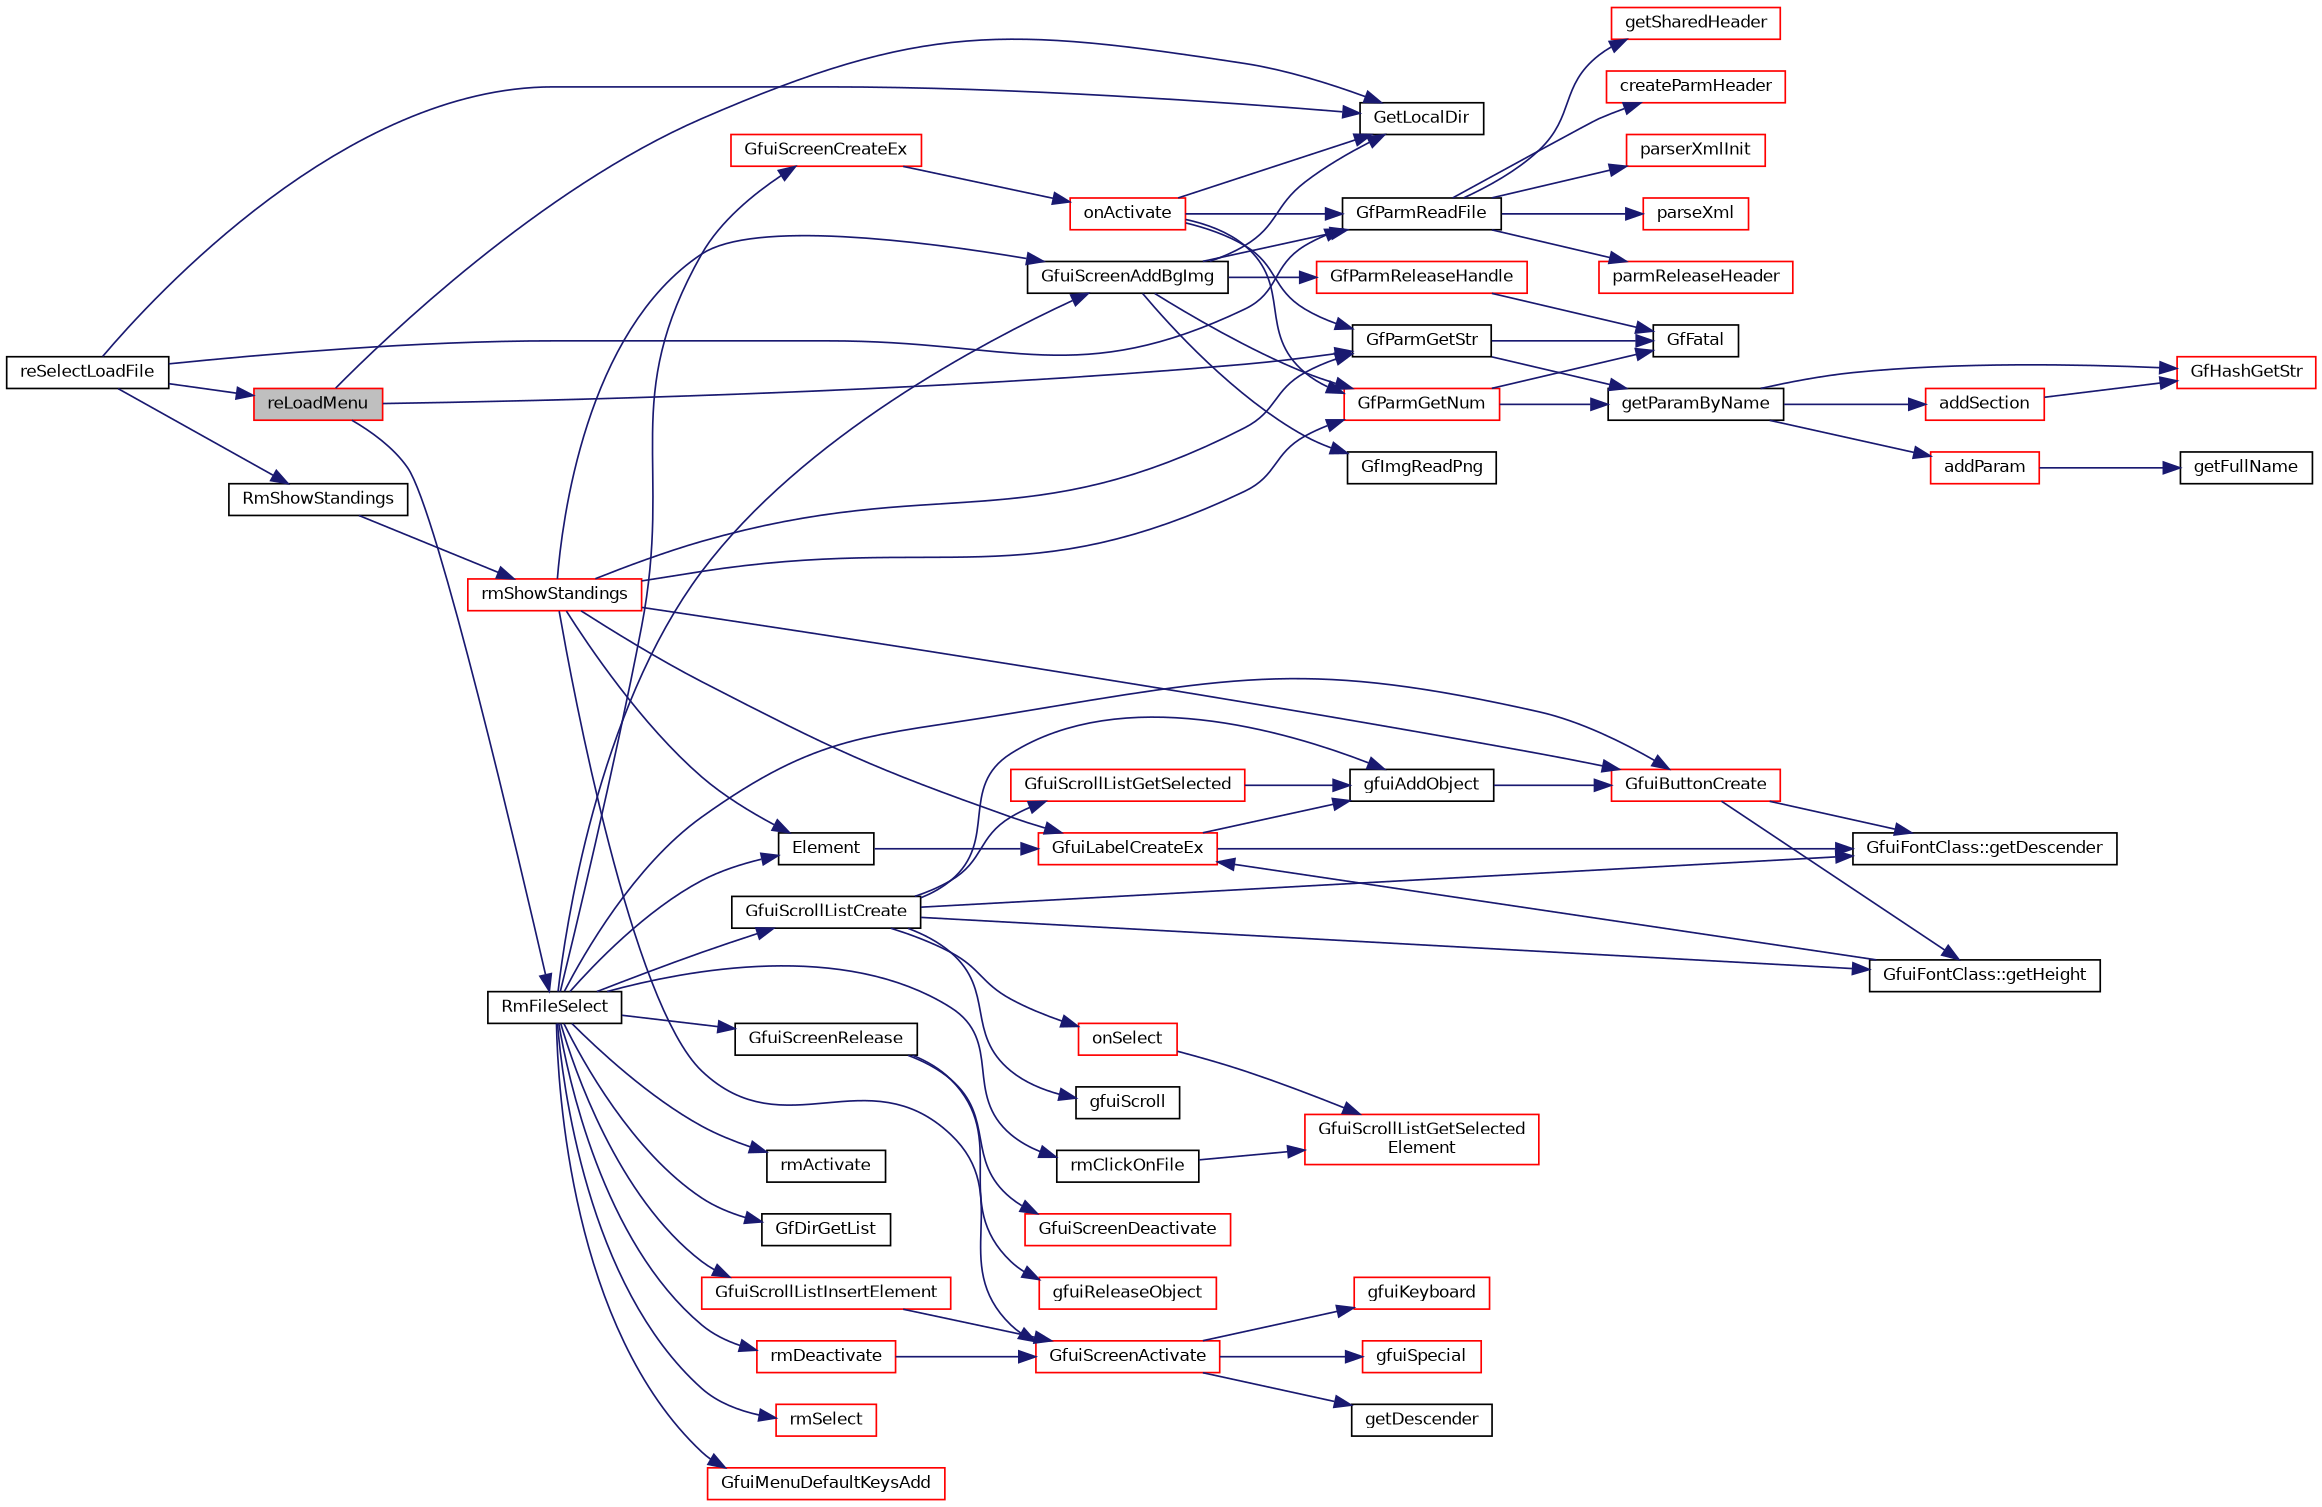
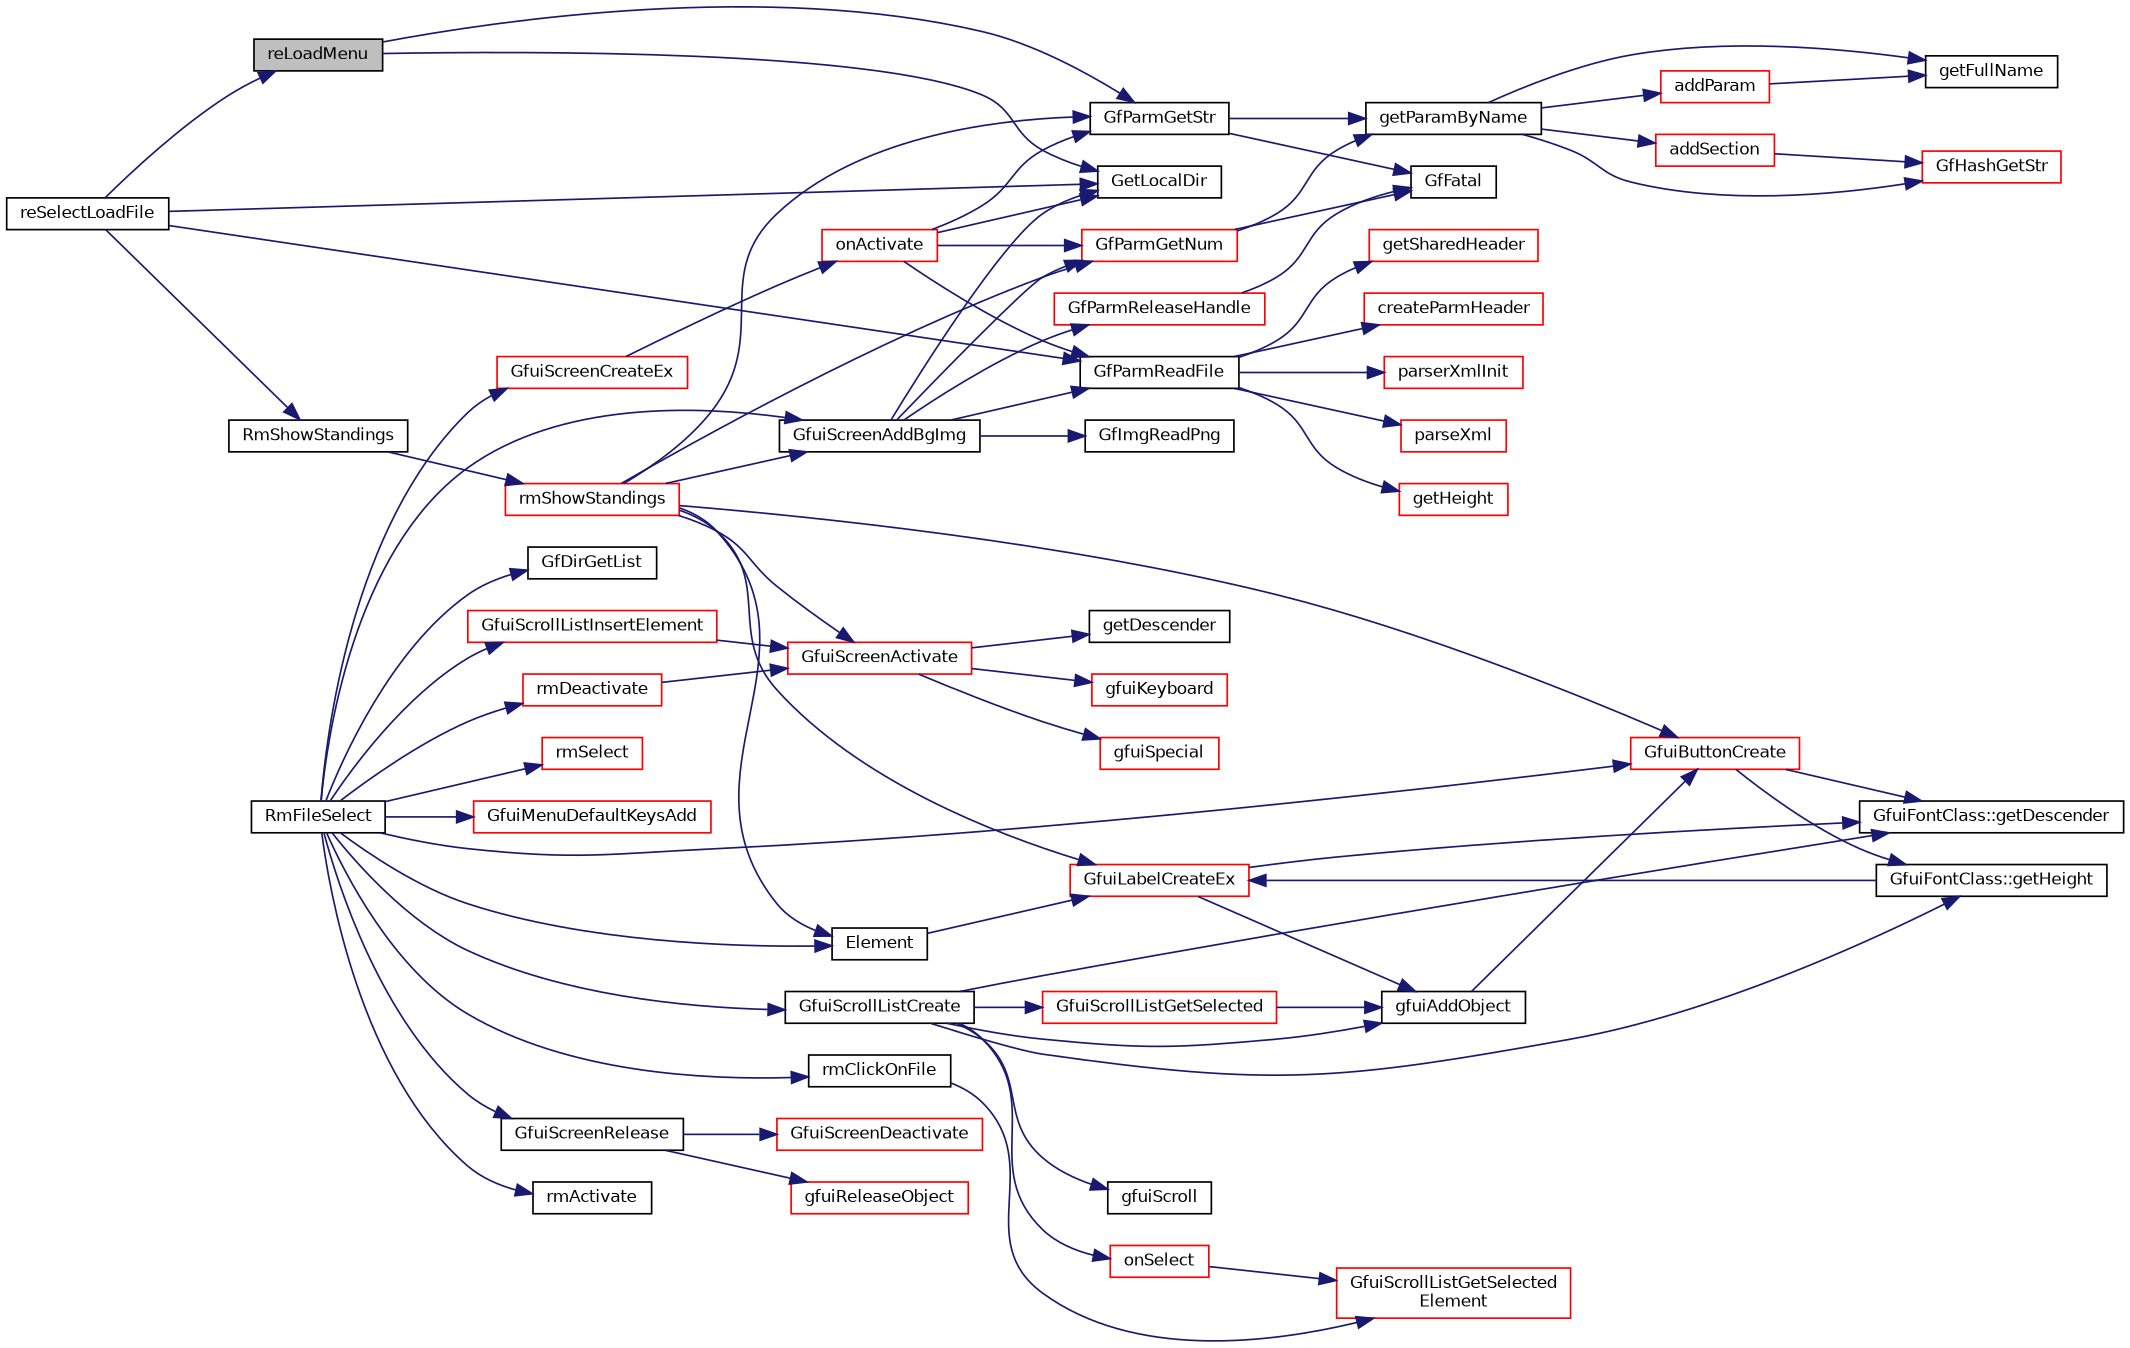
edge "getParamByName" -> "getFullName": added
node "parmReleaseHeader": label "parmReleaseHeader" -> "getHeight"
node "reLoadMenu": color red -> black
edge "reLoadMenu" -> "RmFileSelect": removed
